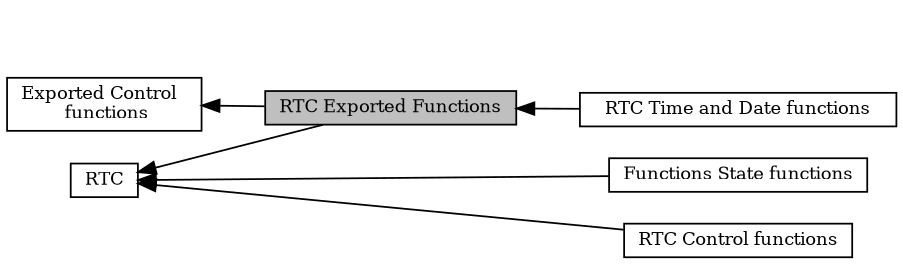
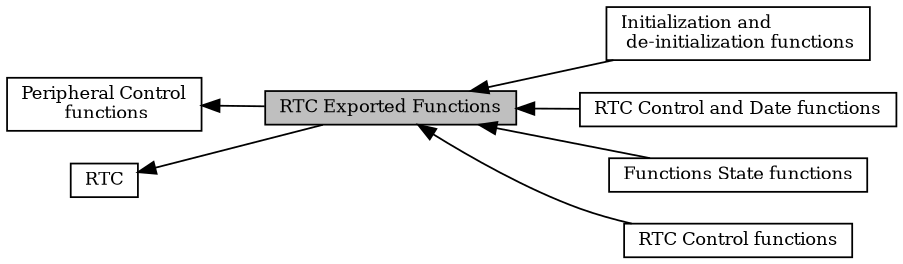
node "Initialization and de-initialization functions": added
node "Exported Control functions": label "Exported Control functions" -> "Peripheral Control functions"
node "RTC Time and Date functions": label "RTC Time and Date functions" -> "RTC Control and Date functions"
edge "Functions State functions" -> "RTC": now "Functions State functions" -> "RTC Exported Functions"
edge "RTC Control functions" -> "RTC": now "RTC Control functions" -> "RTC Exported Functions"
